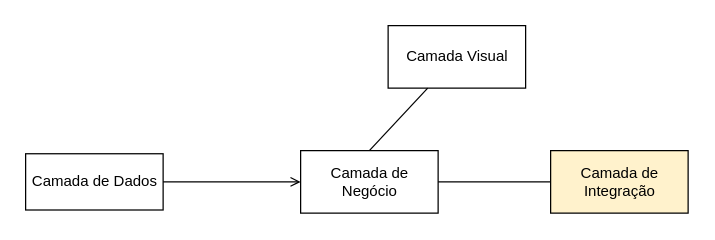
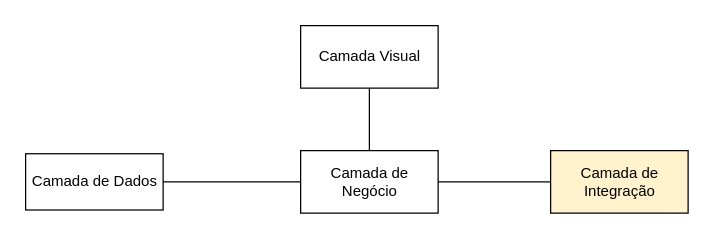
node "Camada Visual": moved (457, 57) -> (369, 57)
edge "Camada de Dados" -> "Camada de Negócio": arrowhead open -> none
